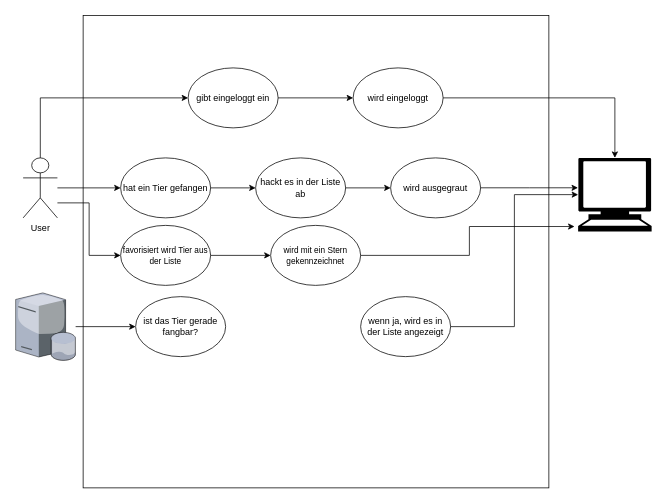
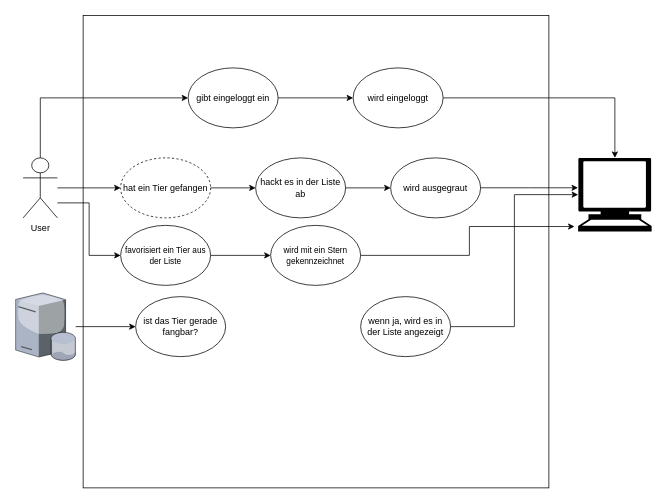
node "hat ein Tier gefangen": style solid -> dashed
node "favorisiert wird Tier aus der Liste": label "favorisiert wird Tier aus der Liste" -> "favorisiert ein Tier aus der Liste"
